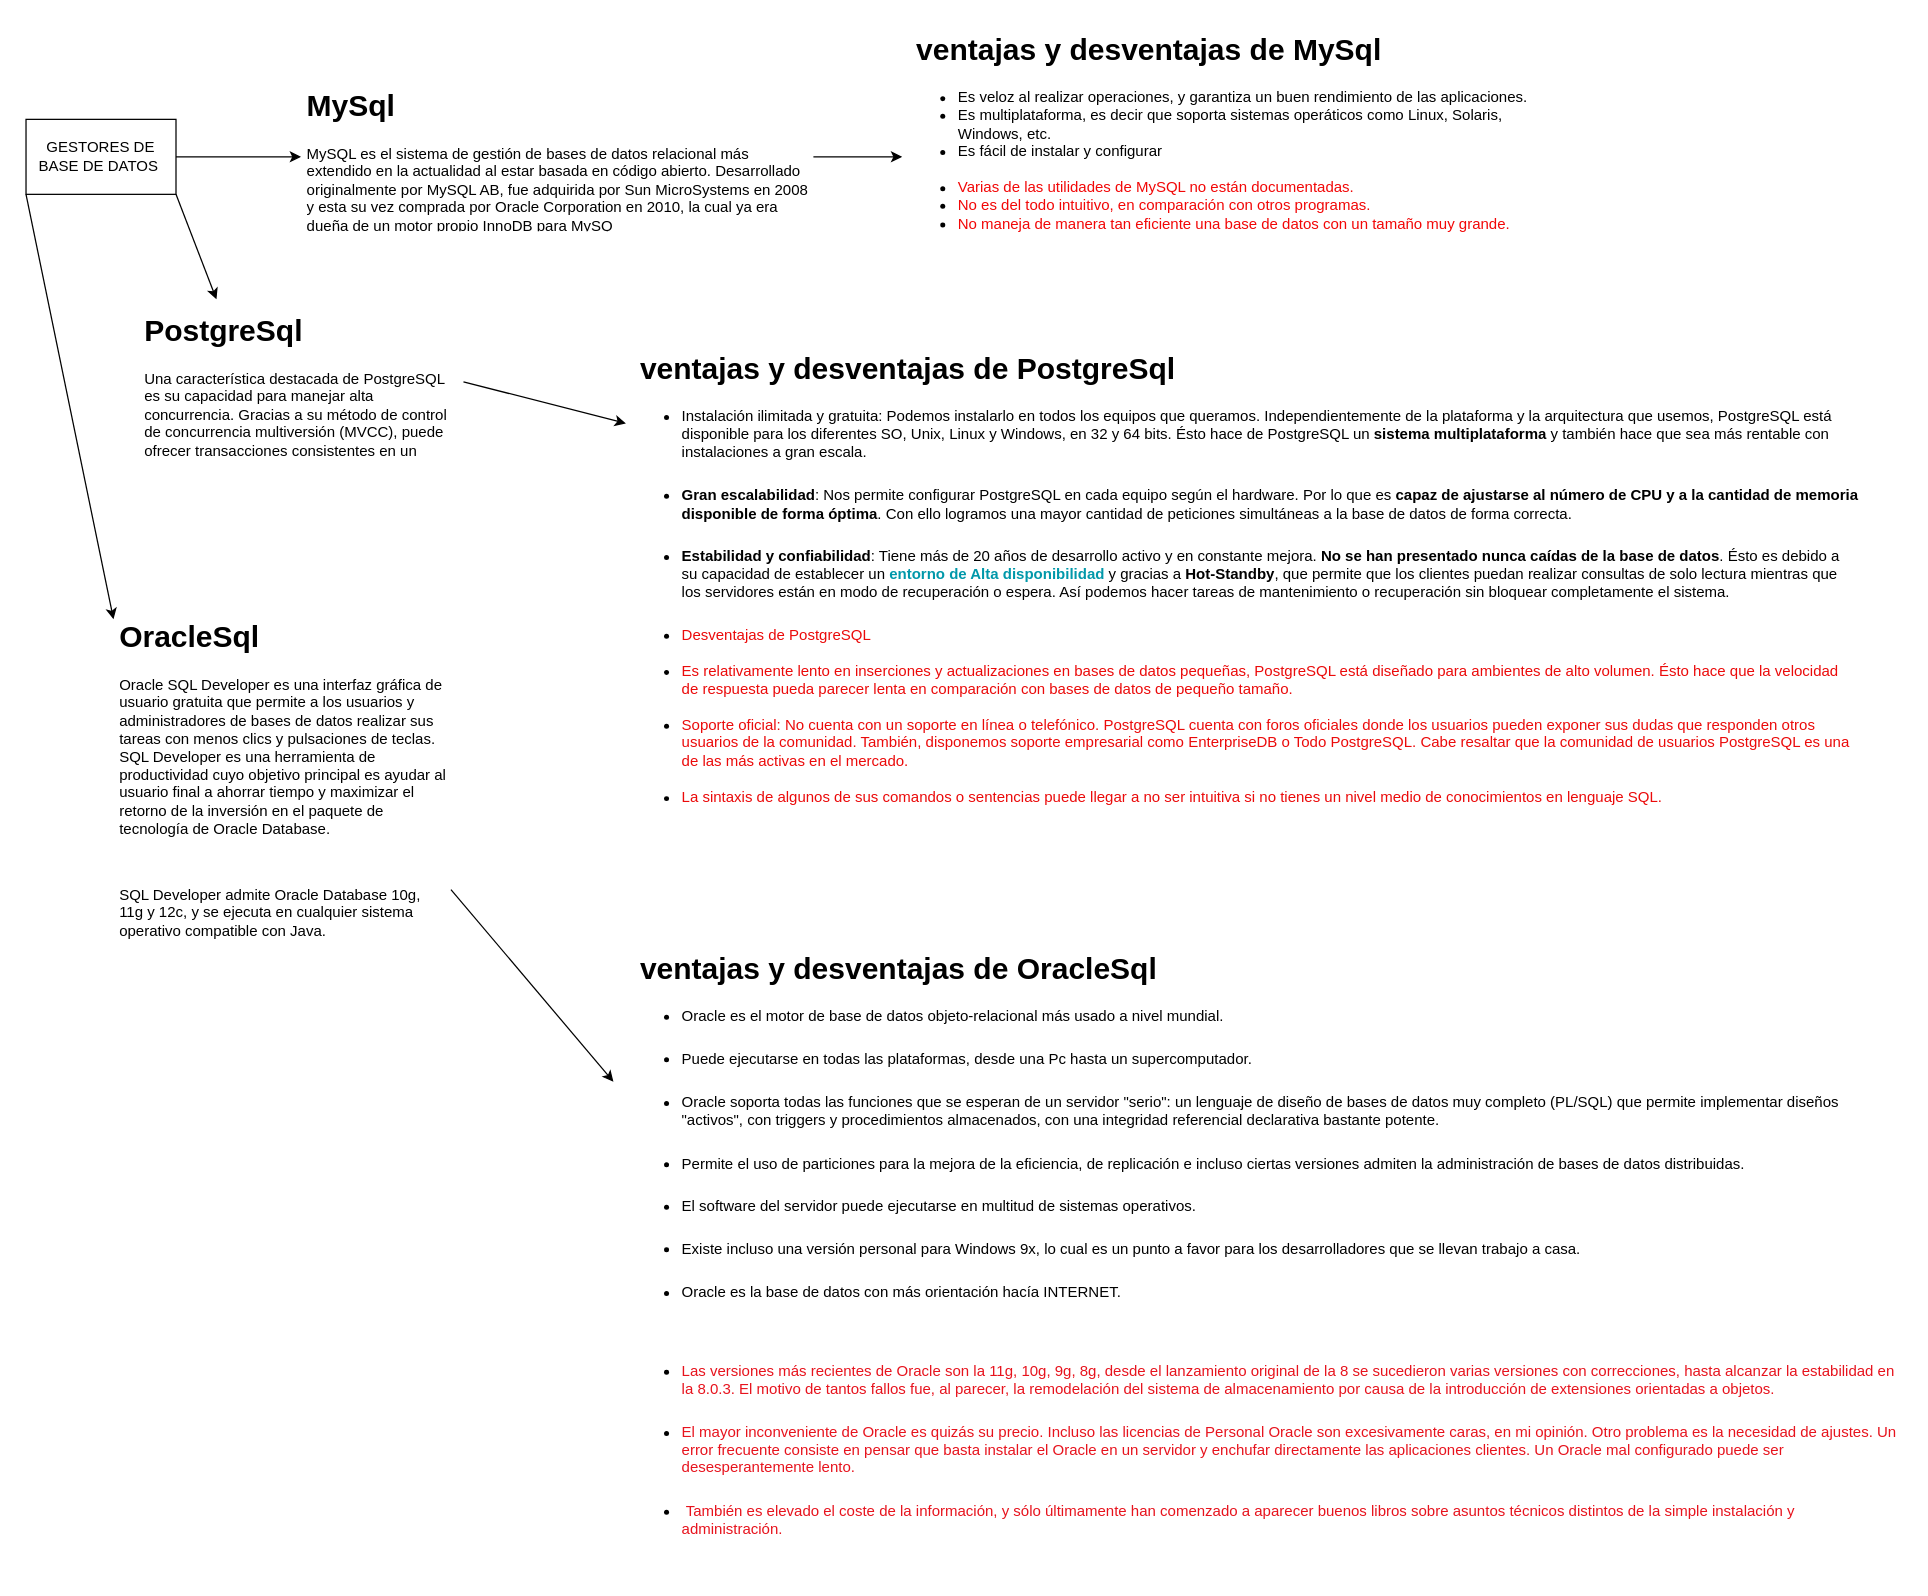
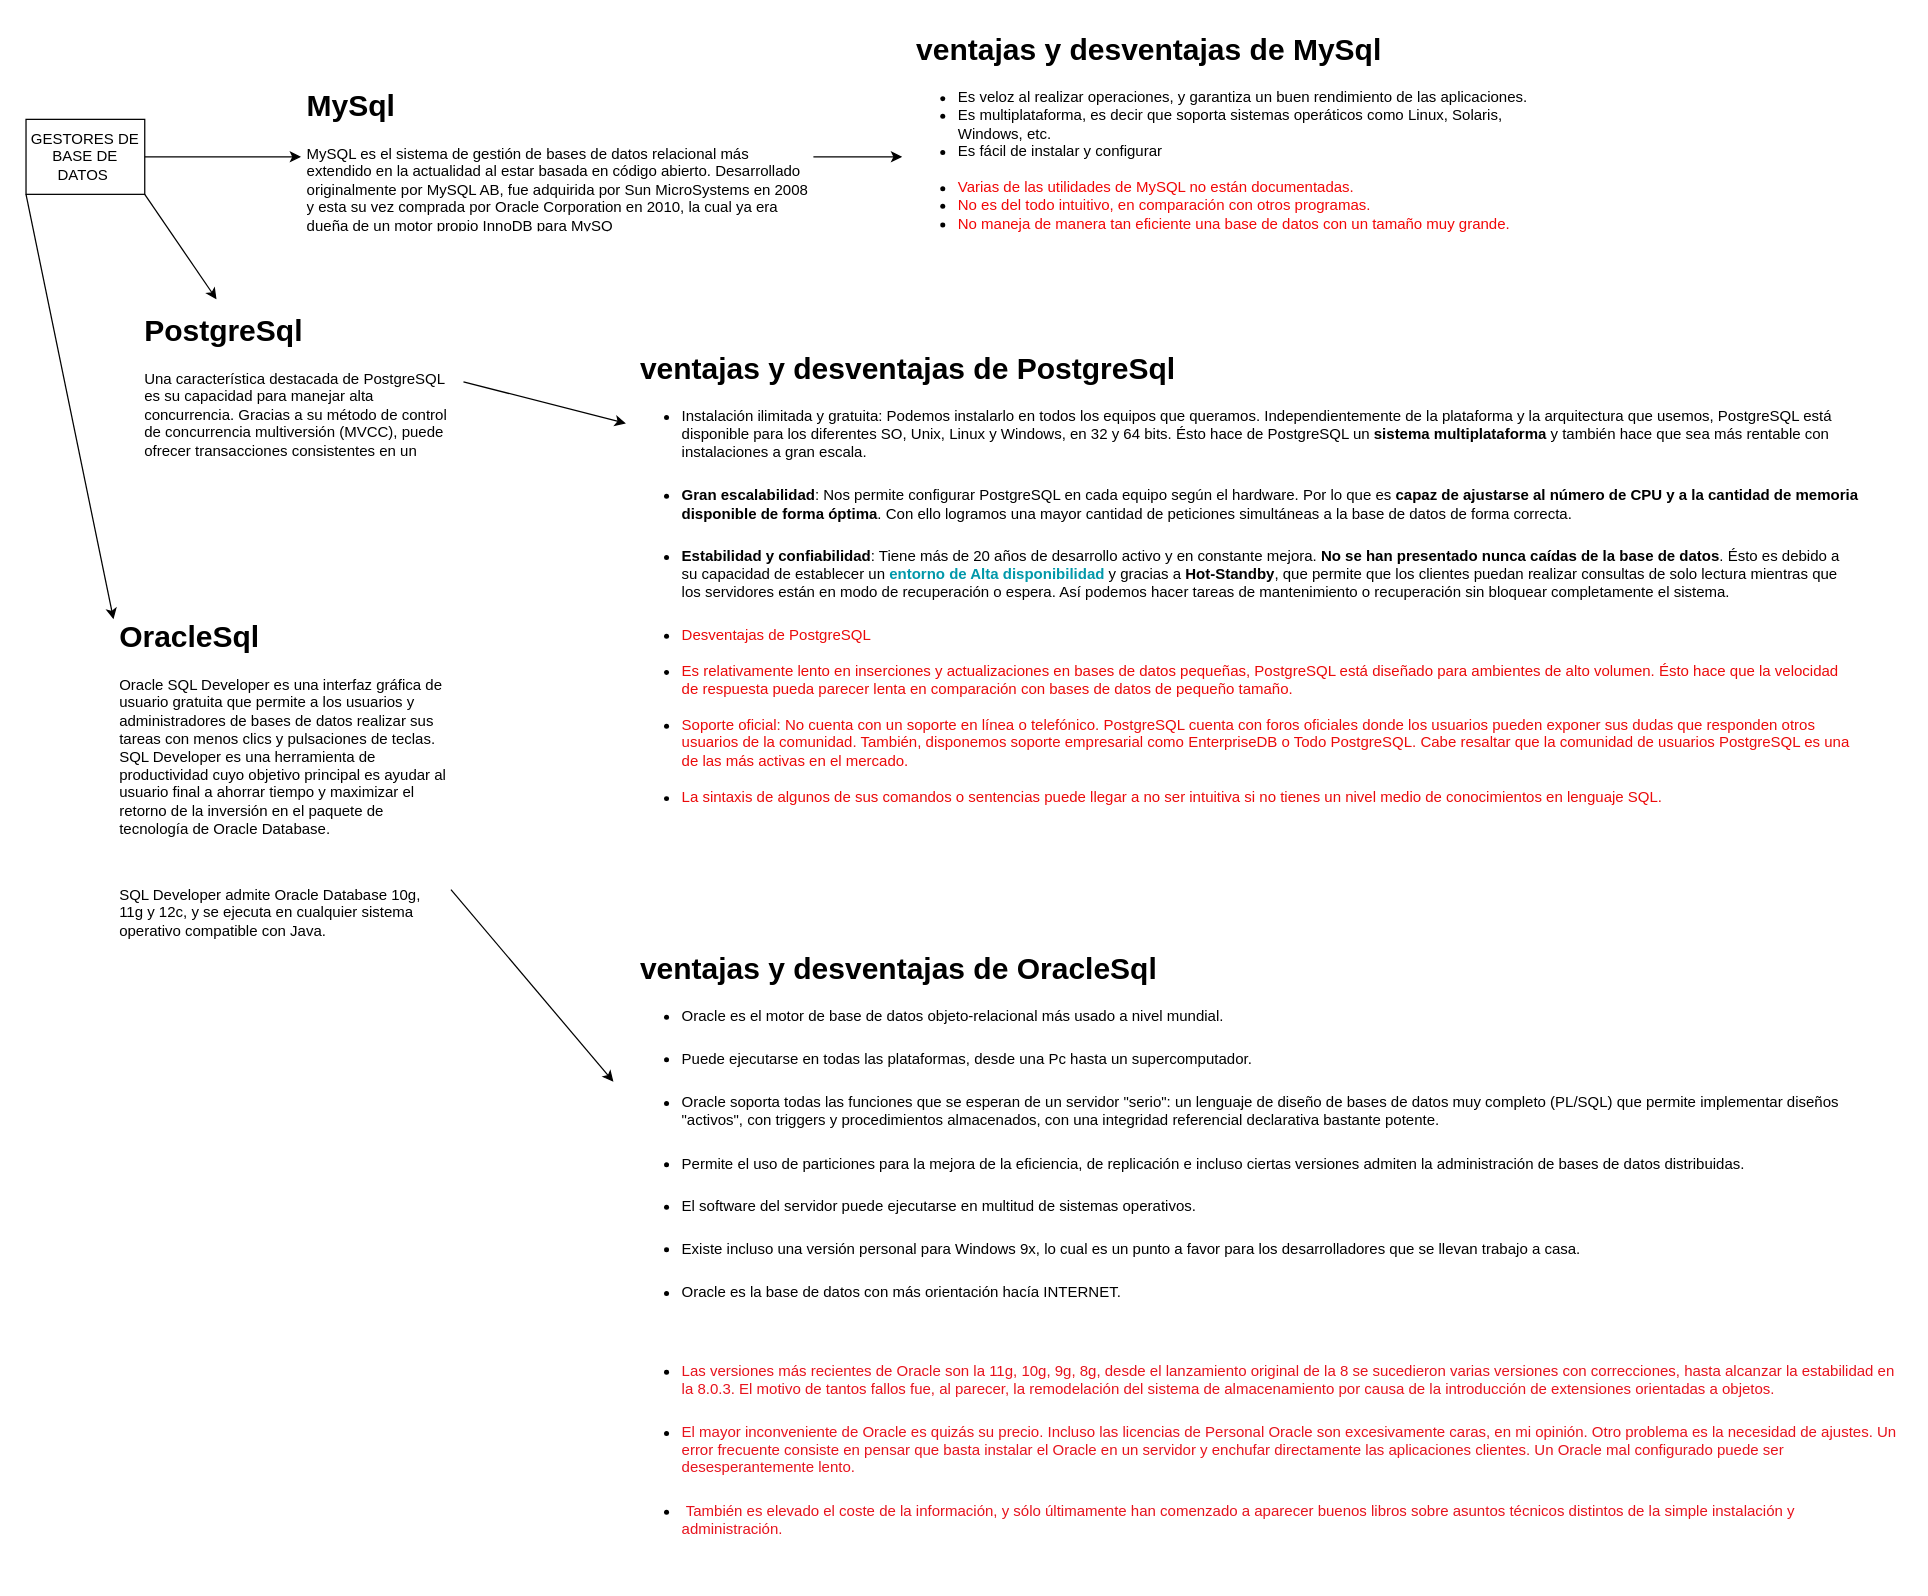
node "GESTORES DE BASE DE DATOS": size 150x75 -> 119x75
